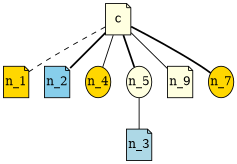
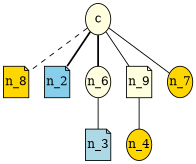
node "c": shape note -> ellipse
edge "c" -- "n_7": style bold -> solid
edge "c" -- "n_4": now "n_9" -- "n_4"
node "n_1": label "n_1" -> "n_8"
node "n_5": label "n_5" -> "n_6"
